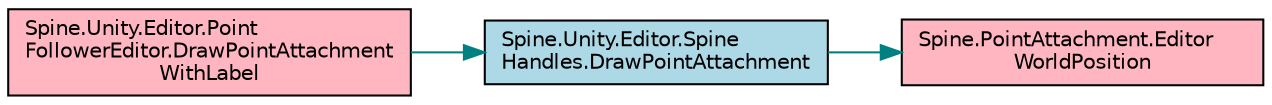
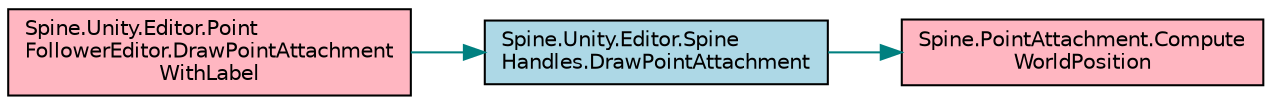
node "Spine.PointAttachment.Editor WorldPosition": label "Spine.PointAttachment.Editor WorldPosition" -> "Spine.PointAttachment.Compute WorldPosition"
